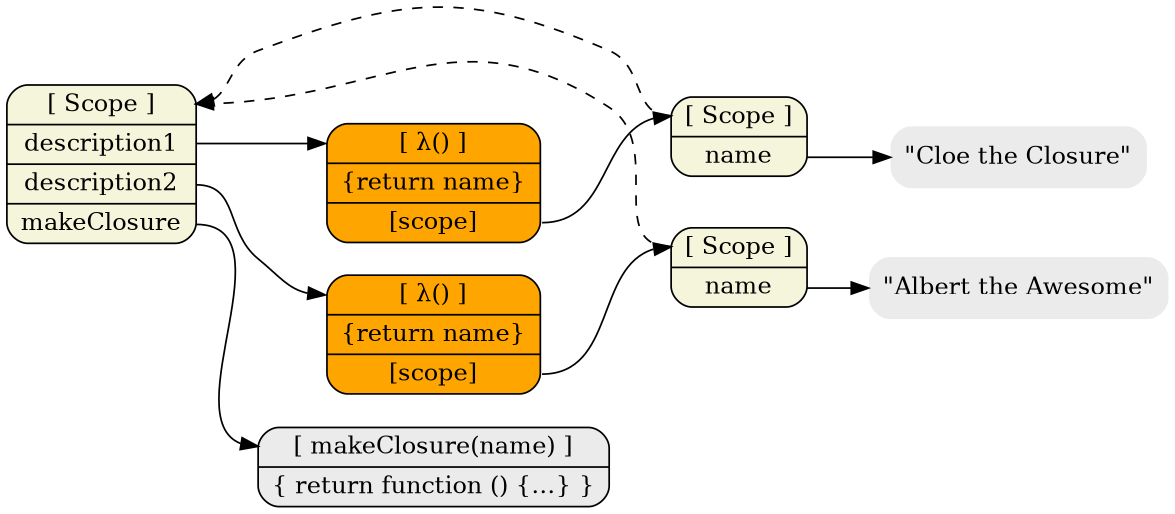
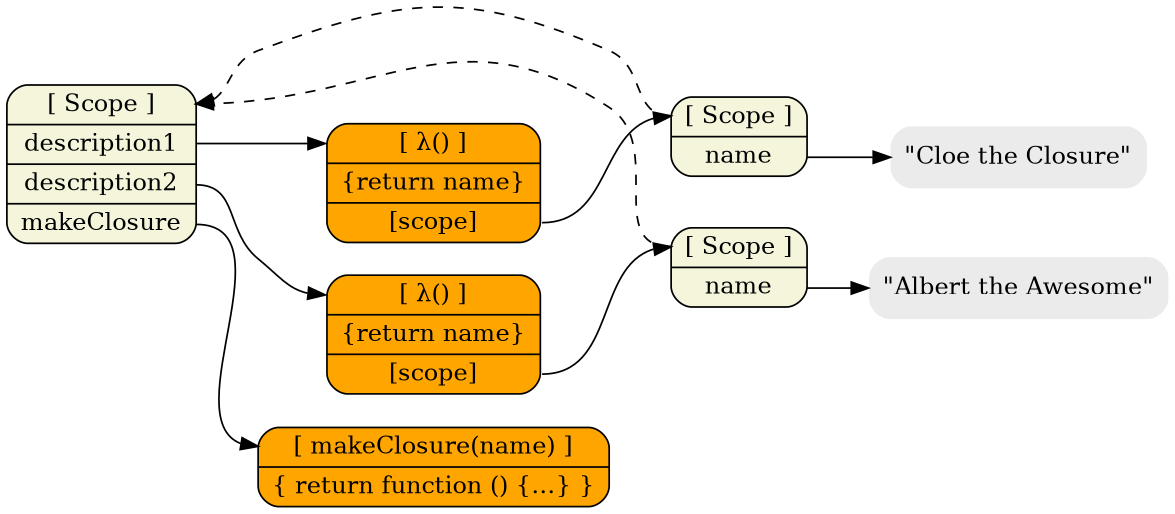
node "[ makeClosure(name) ]": fillcolor gray92 -> orange
